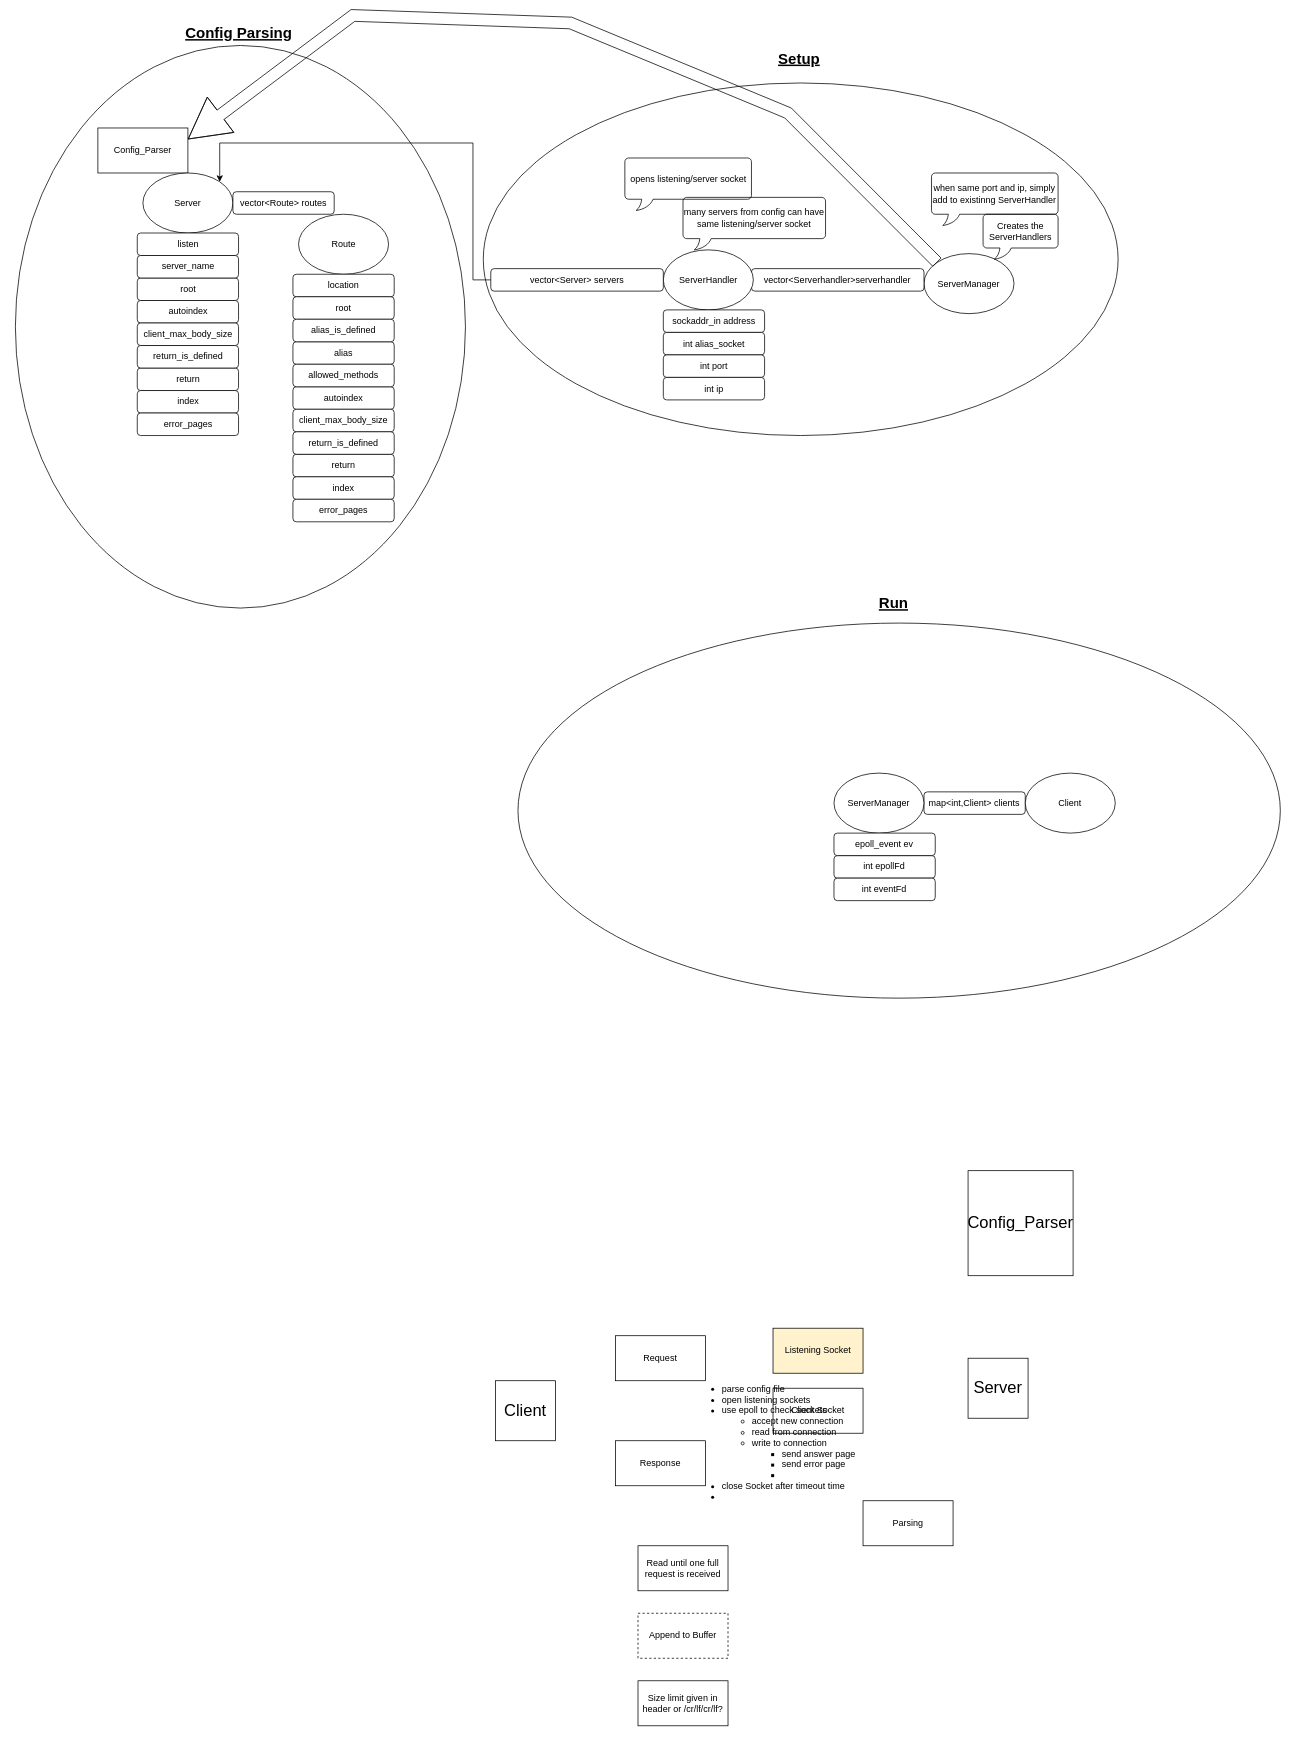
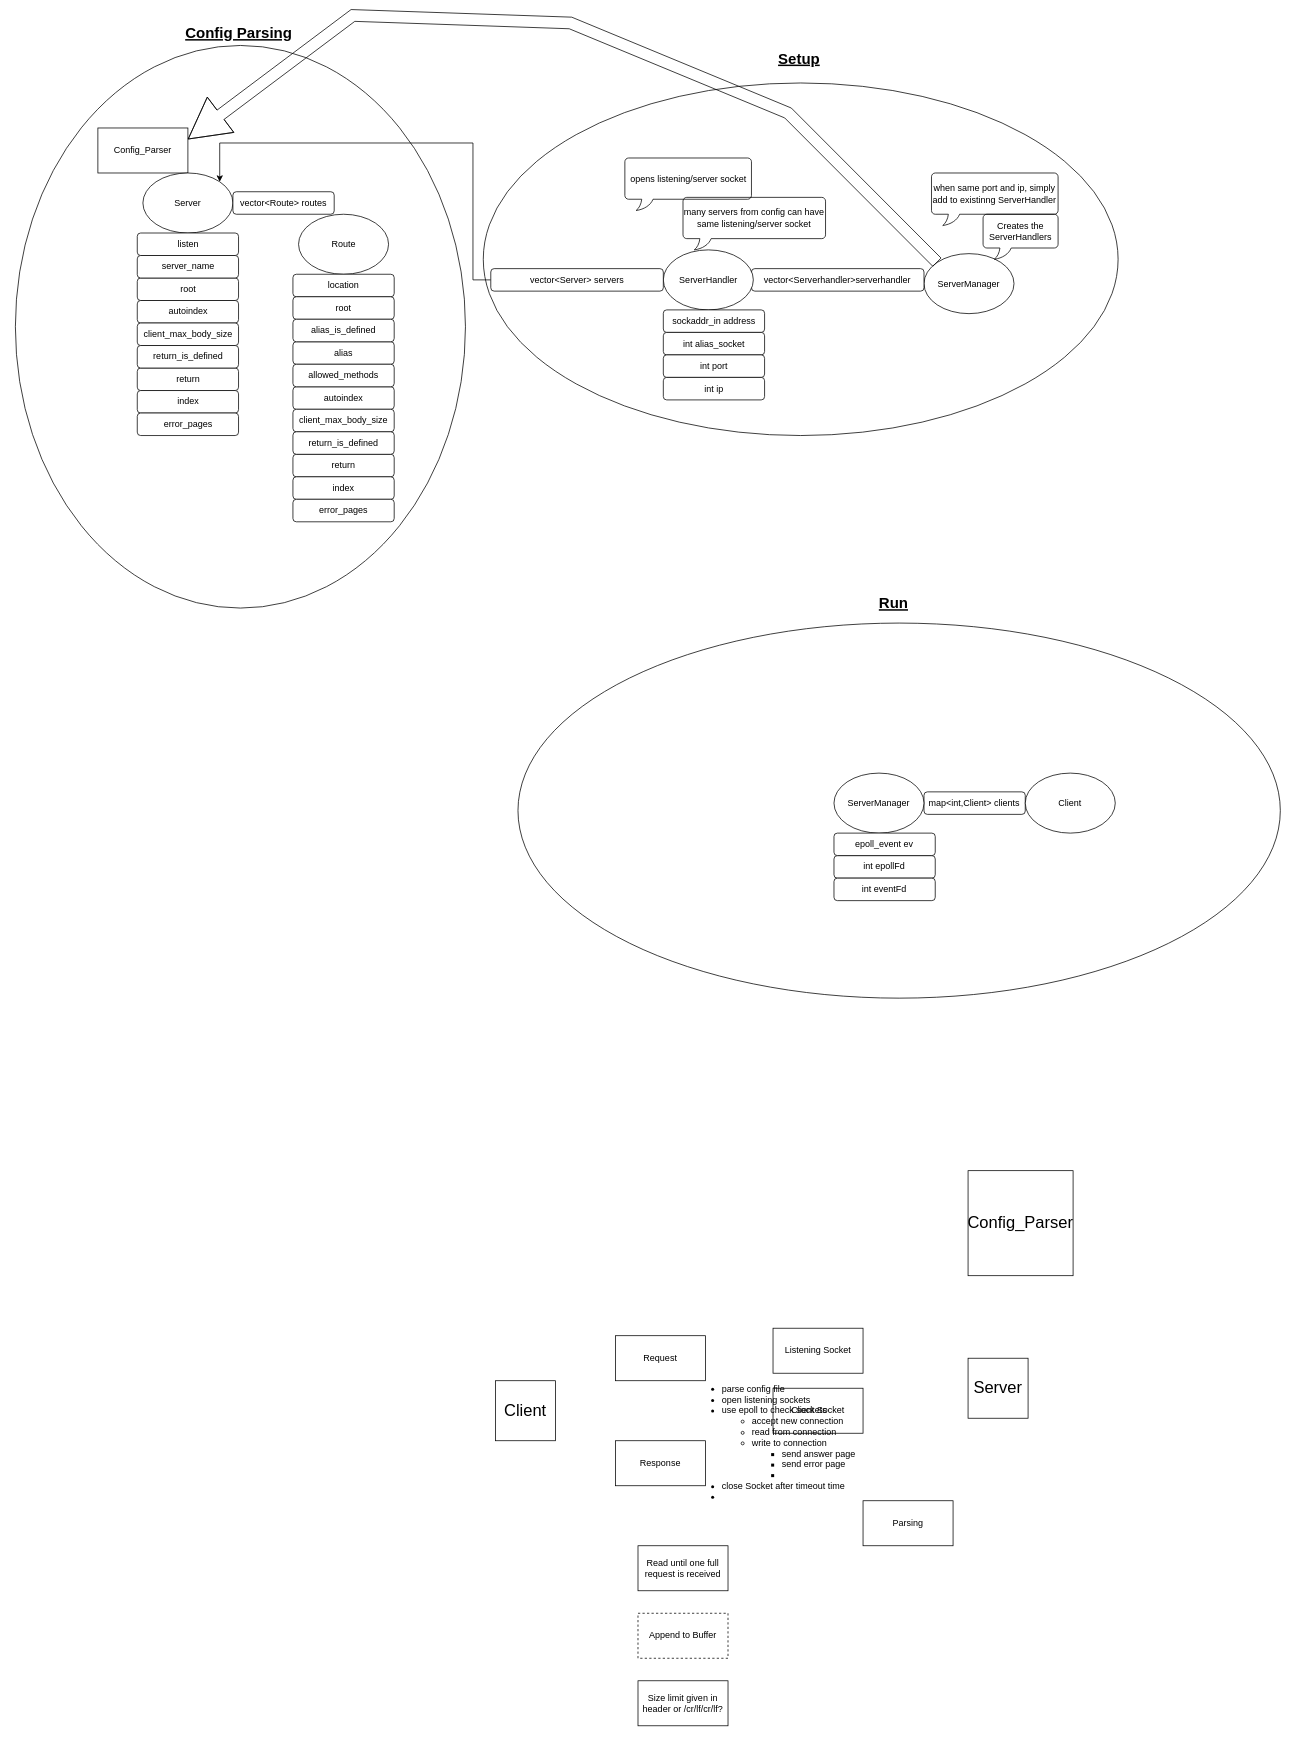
node "Listening Socket": fillcolor #fff2cc -> #ffffff
